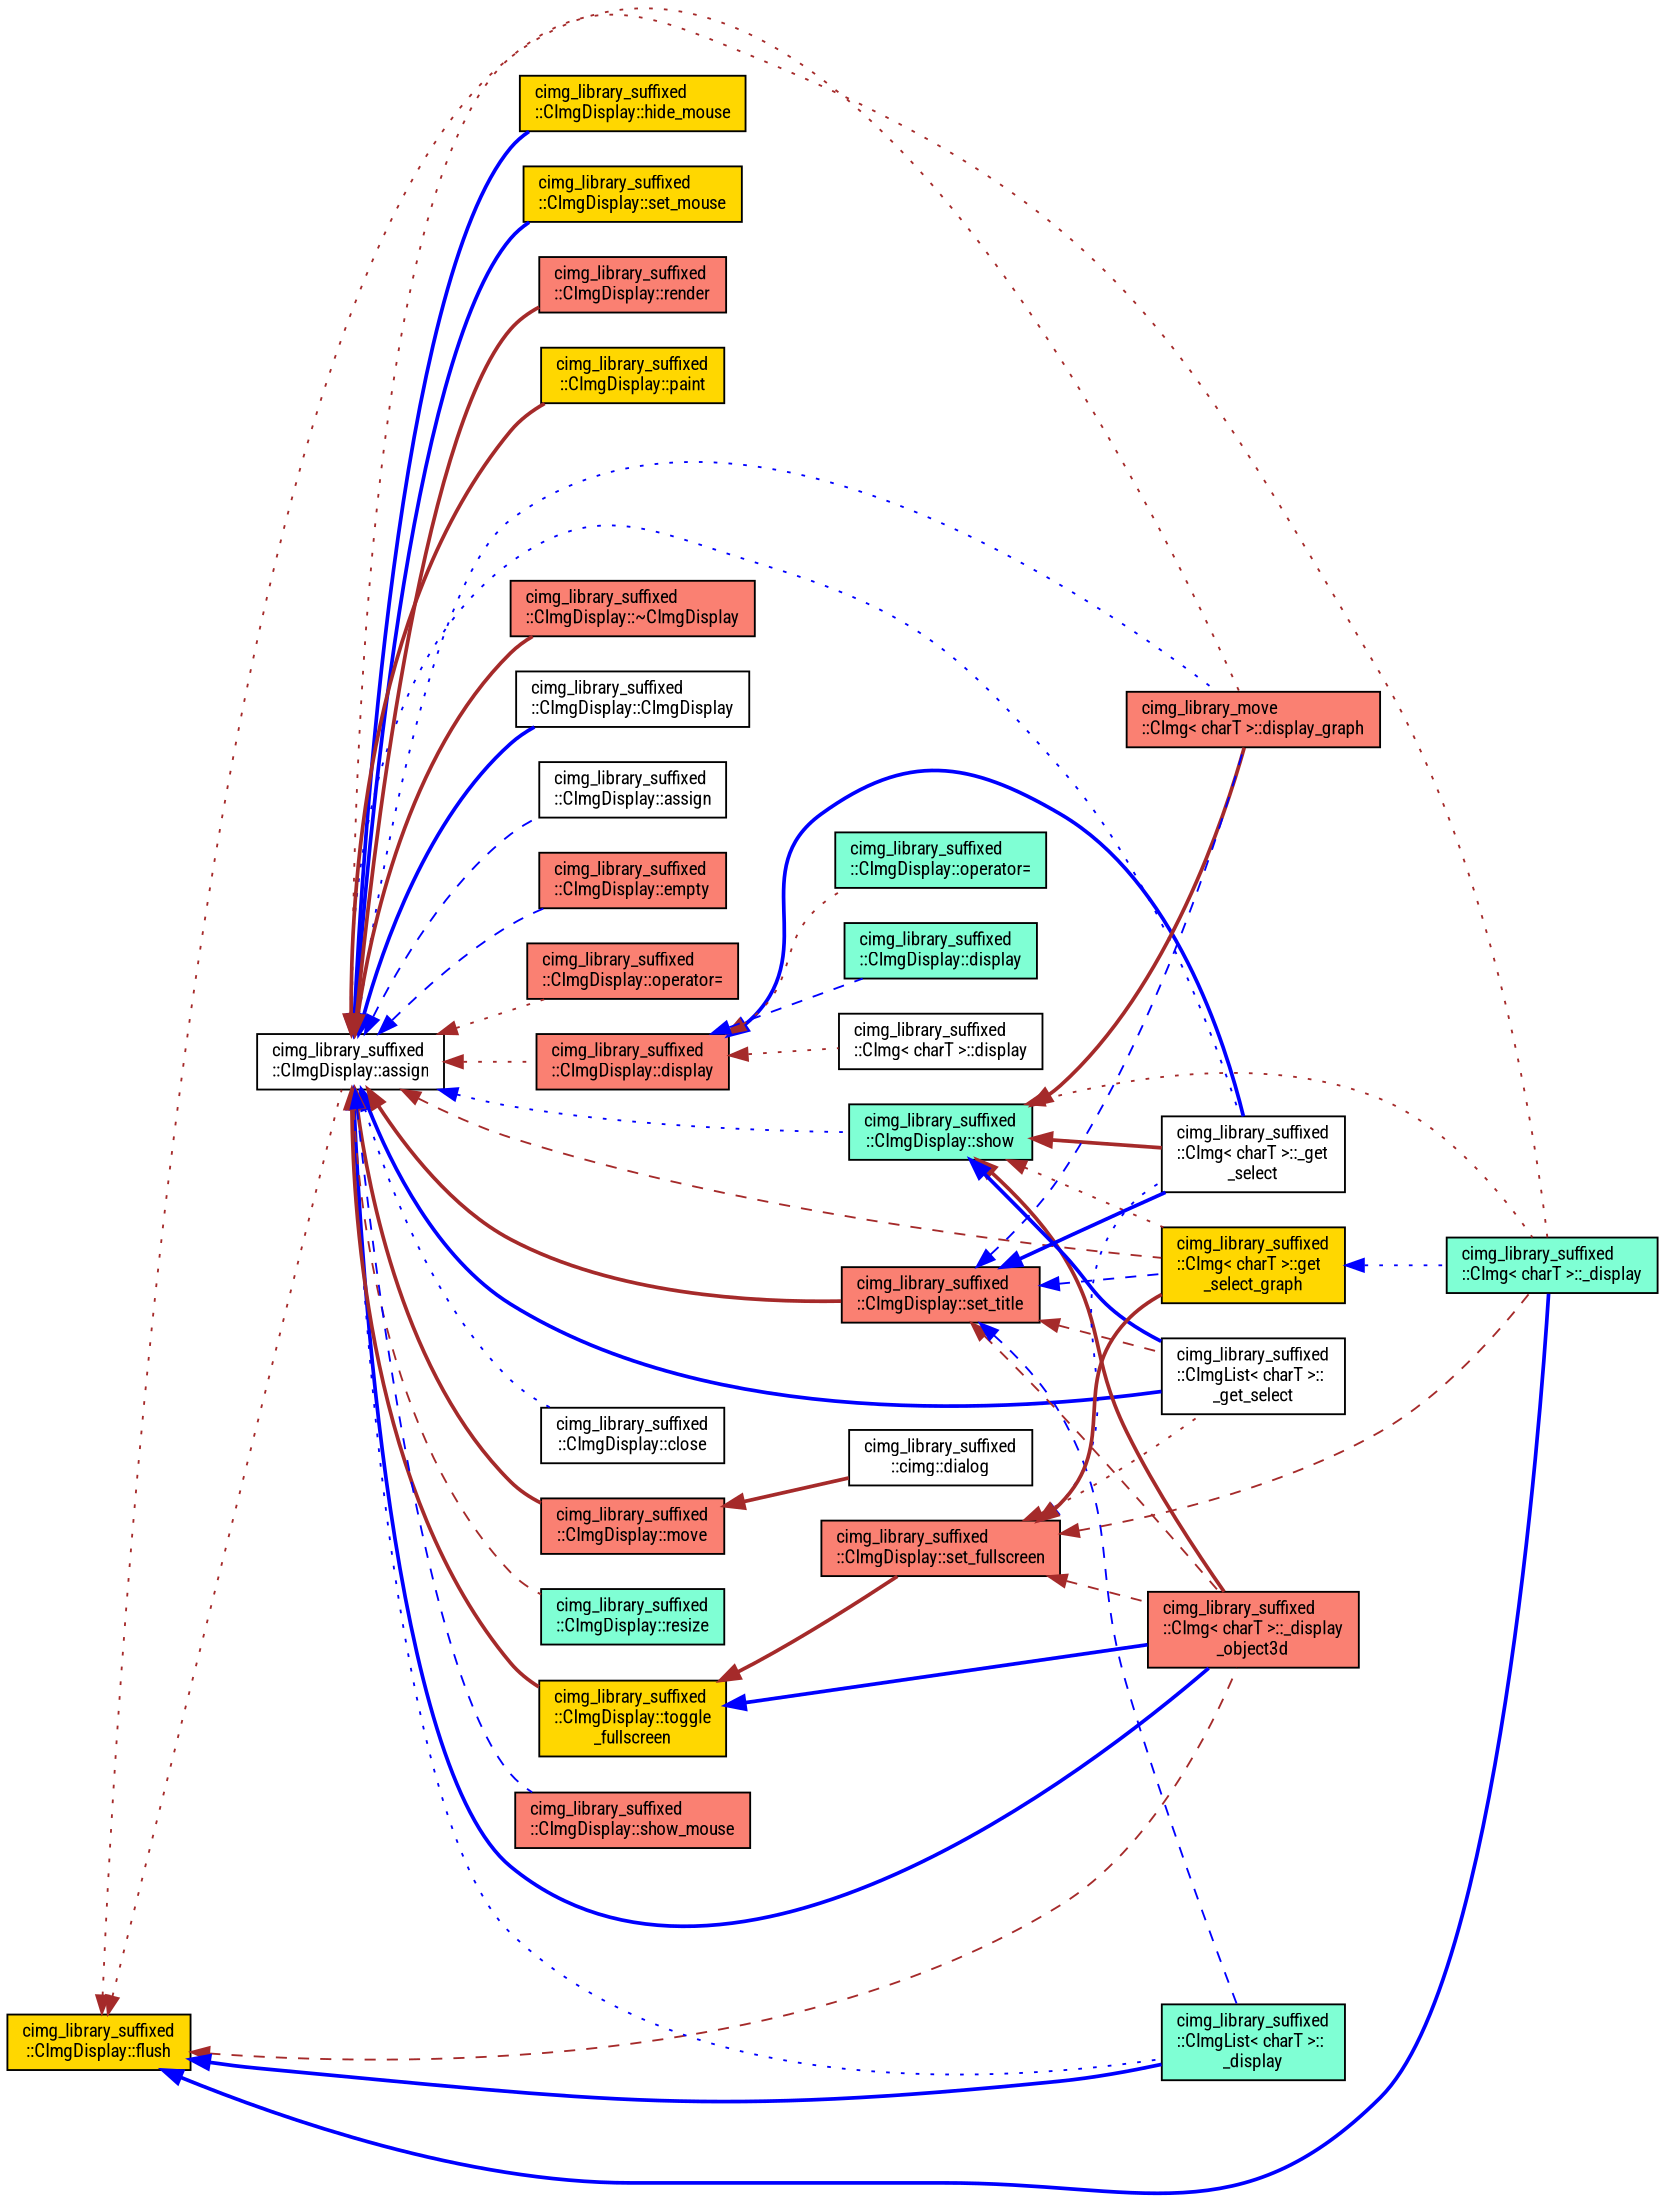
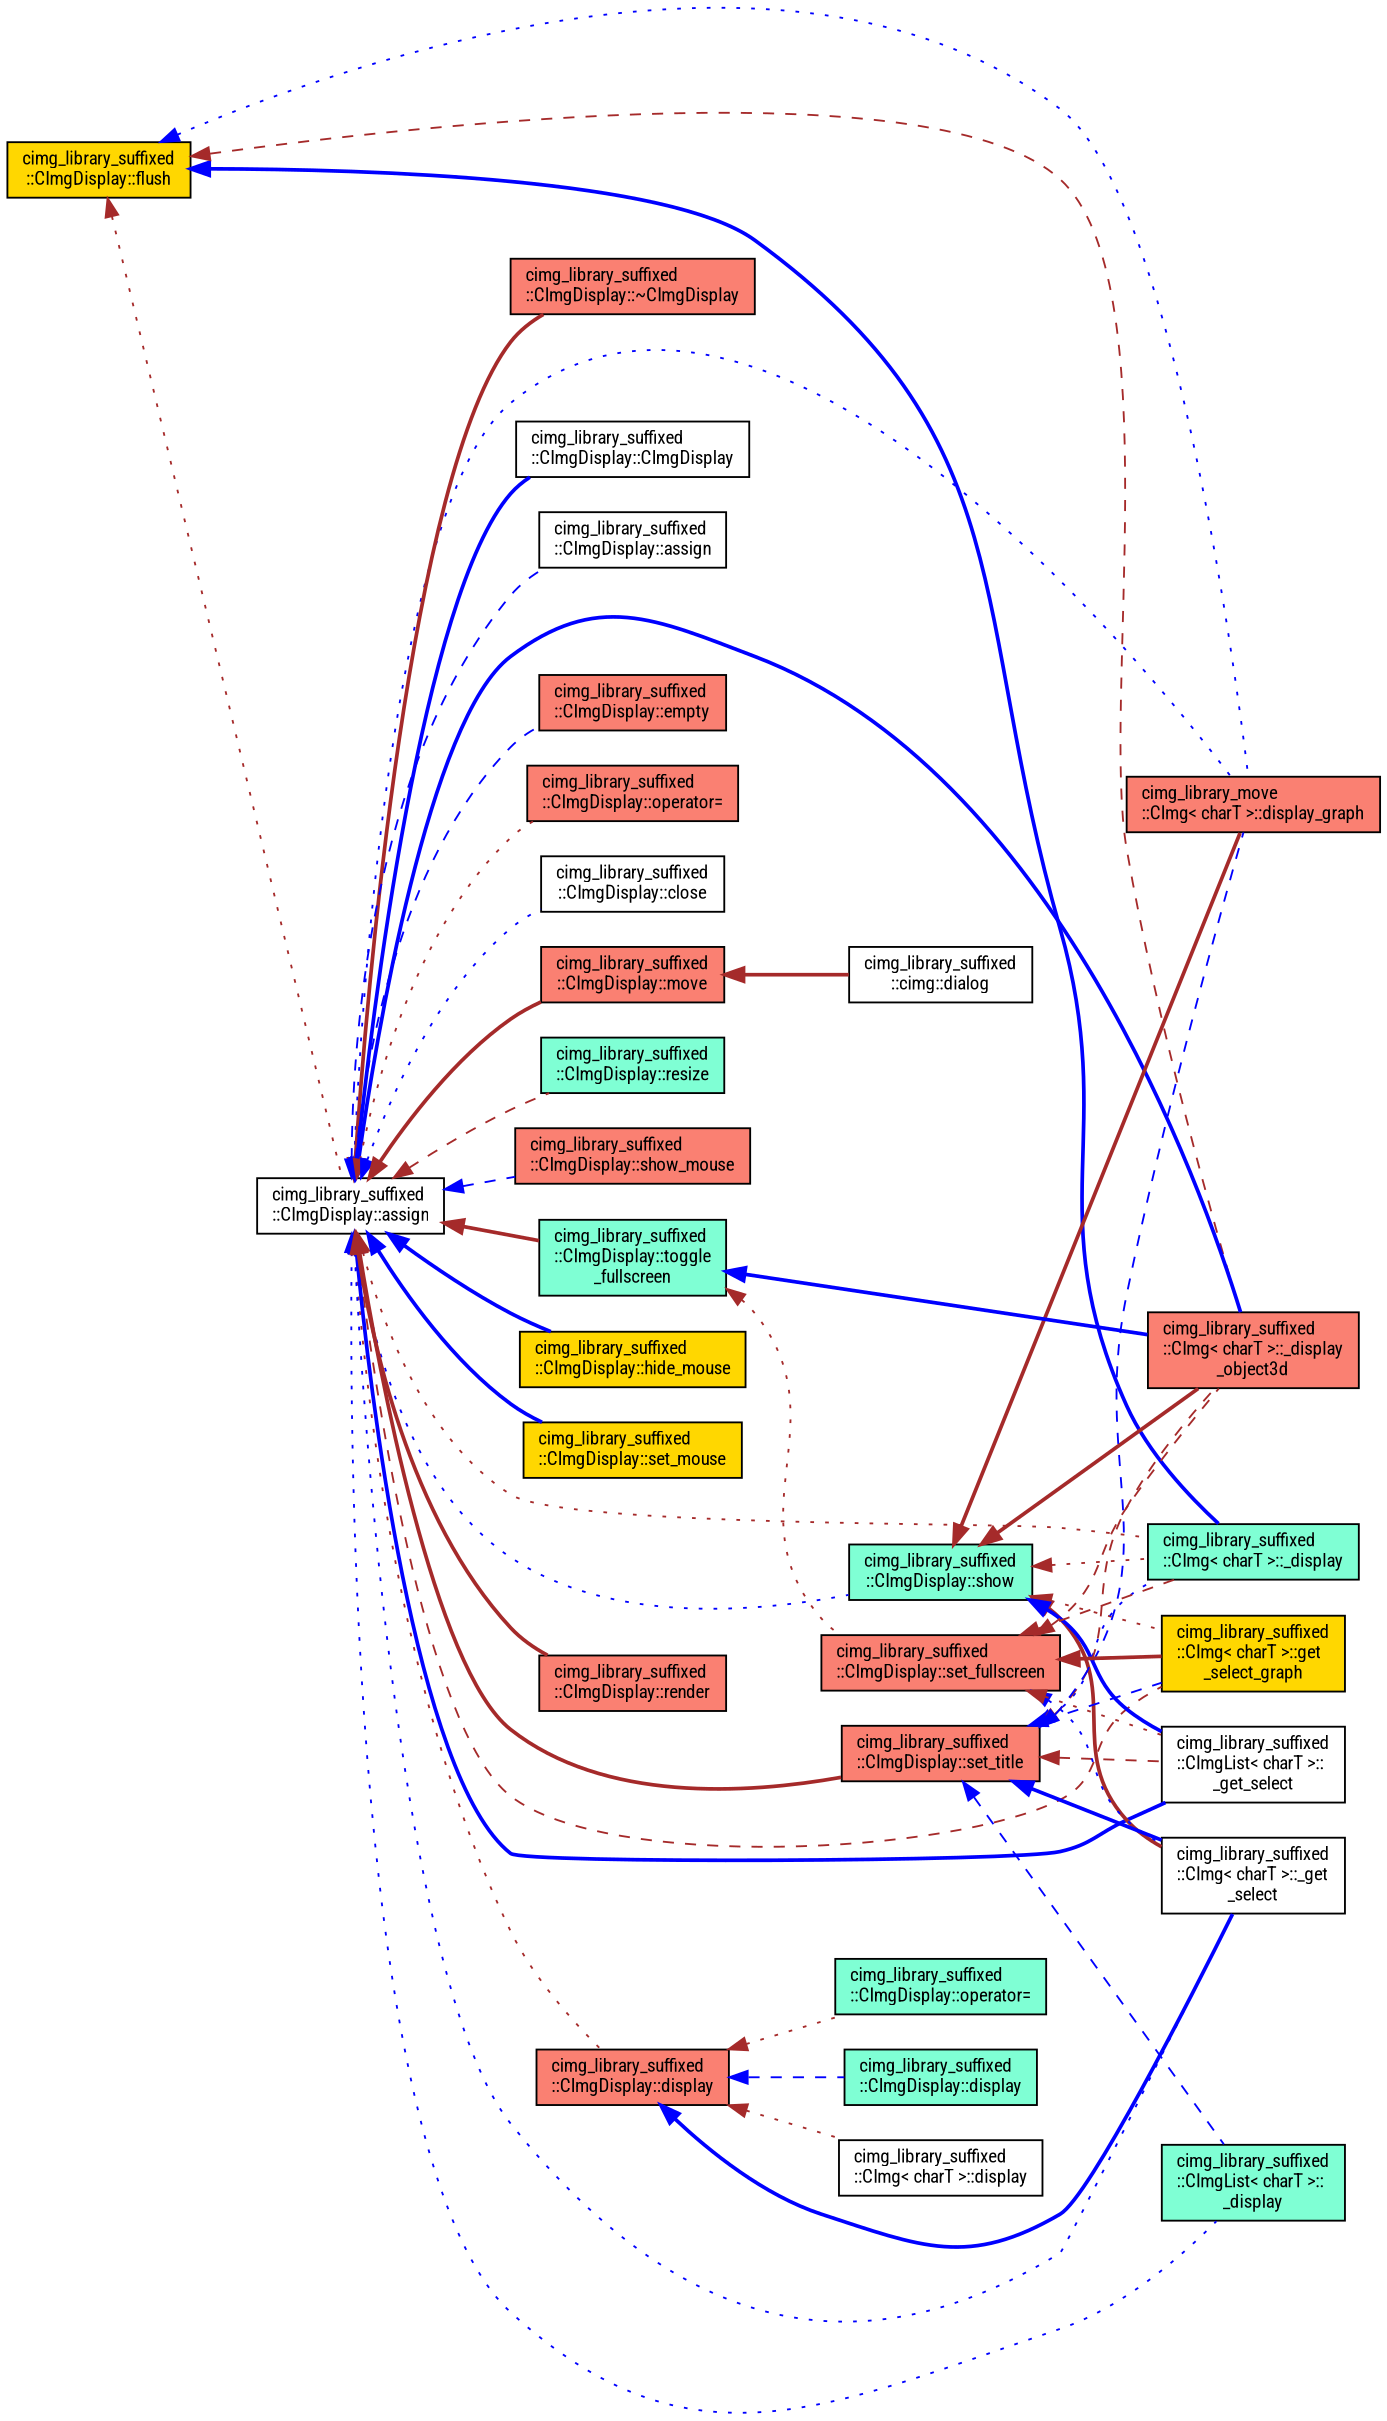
node "cimg_library_suffixed ::CImgDisplay::paint": removed
edge "cimg_library_move ::CImg< charT >::display_graph" -> "cimg_library_suffixed ::CImgDisplay::flush": color brown -> blue
edge "cimg_library_suffixed ::CImg< charT >::_display" -> "cimg_library_suffixed ::CImg< charT >::get _select_graph": now "cimg_library_suffixed ::CImg< charT >::_display" -> "cimg_library_suffixed ::CImgDisplay::set_title"
edge "cimg_library_suffixed ::CImgDisplay::set_fullscreen" -> "cimg_library_suffixed ::CImgDisplay::toggle _fullscreen": style bold -> dotted
node "cimg_library_suffixed ::CImgDisplay::toggle _fullscreen": fillcolor gold -> aquamarine
edge "cimg_library_suffixed ::CImgList< charT >:: _display" -> "cimg_library_suffixed ::CImgDisplay::flush": removed
